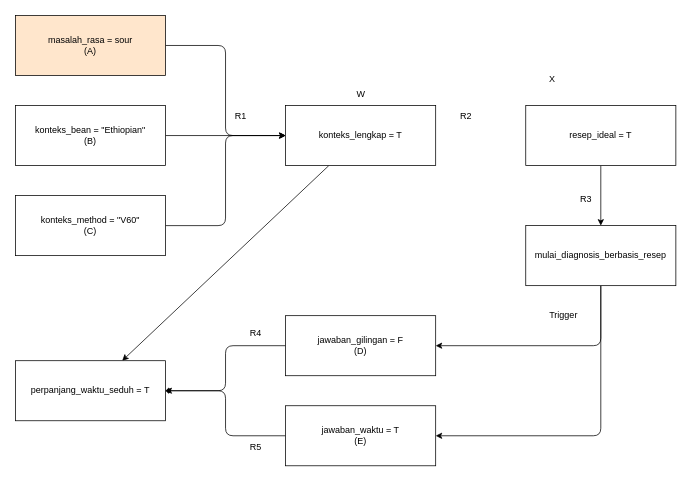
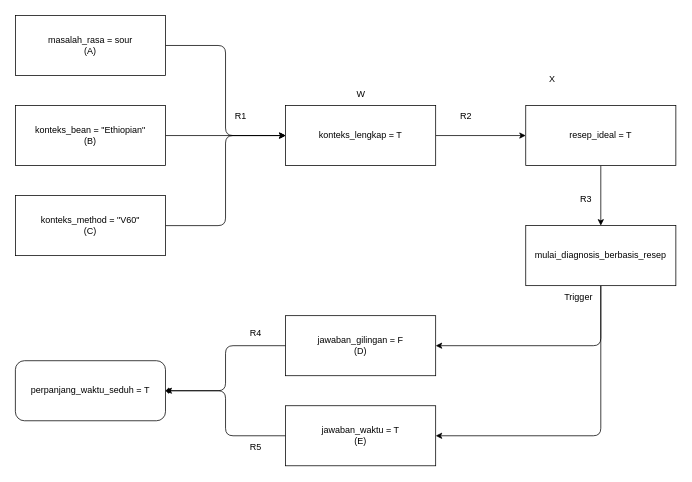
node "masalah_rasa = sour (A)": fillcolor #ffe6cc -> #ffffff
edge "konteks_lengkap = T" -> "perpanjang_waktu_seduh = T": now "konteks_lengkap = T" -> "resep_ideal = T"
node "Trigger": moved (563, 315) -> (578, 297)
node "perpanjang_waktu_seduh = T": shape rectangle -> rounded rectangle
